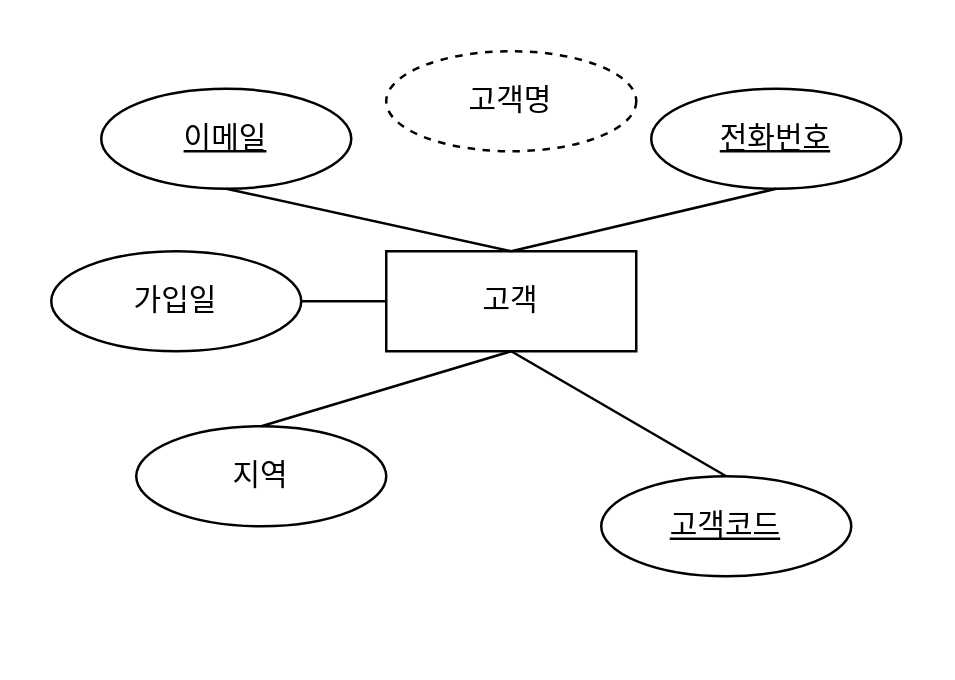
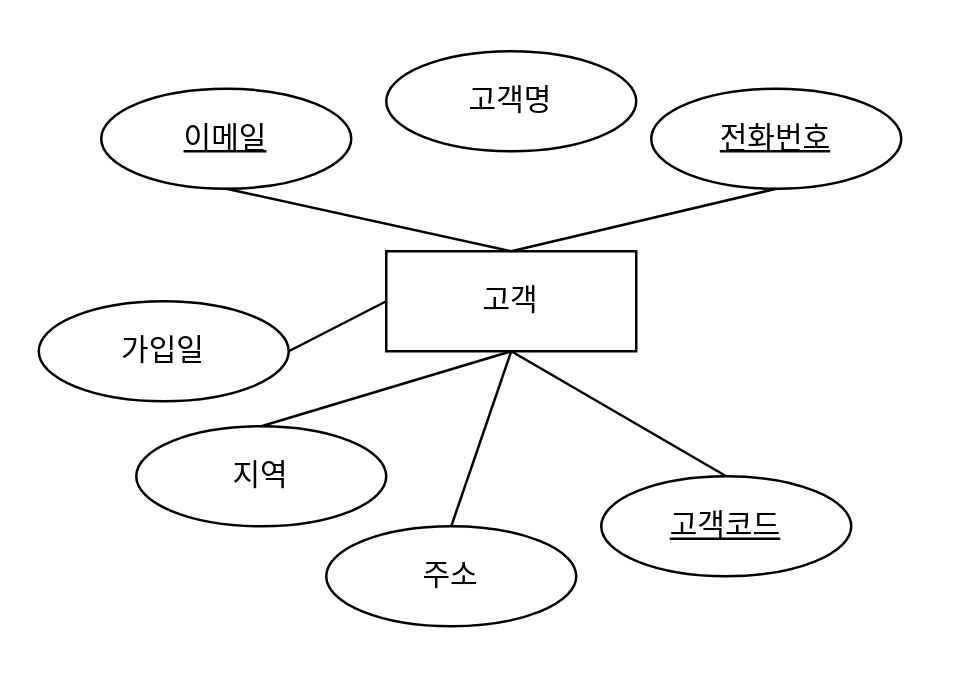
node "고객명": style dashed -> solid
node "가입일": moved (176, 301) -> (164, 351)
edge "고객" -- "주소": added
node "주소": added
